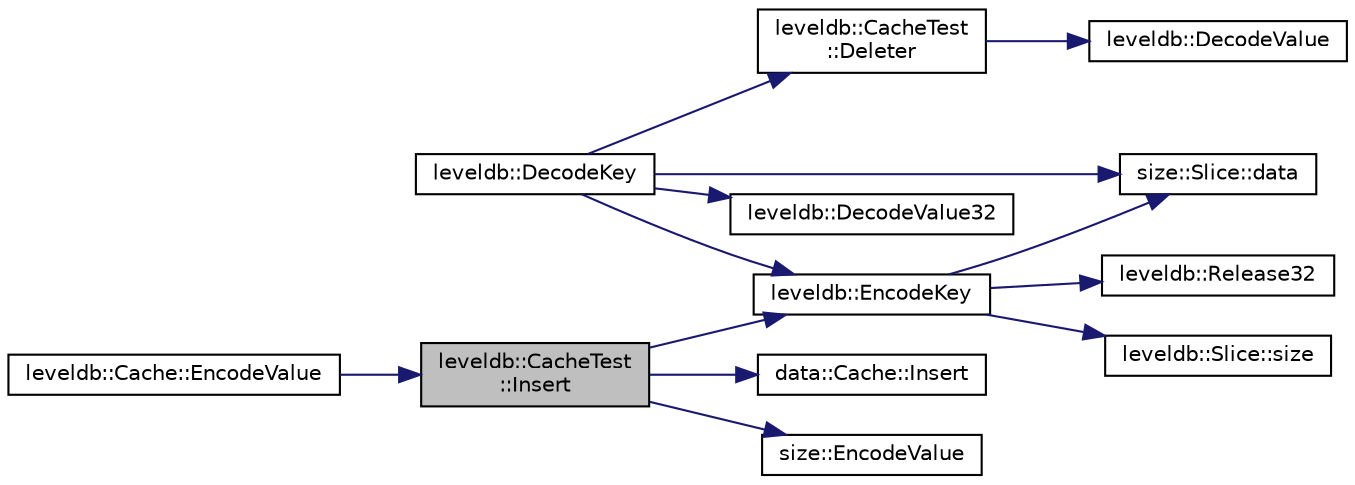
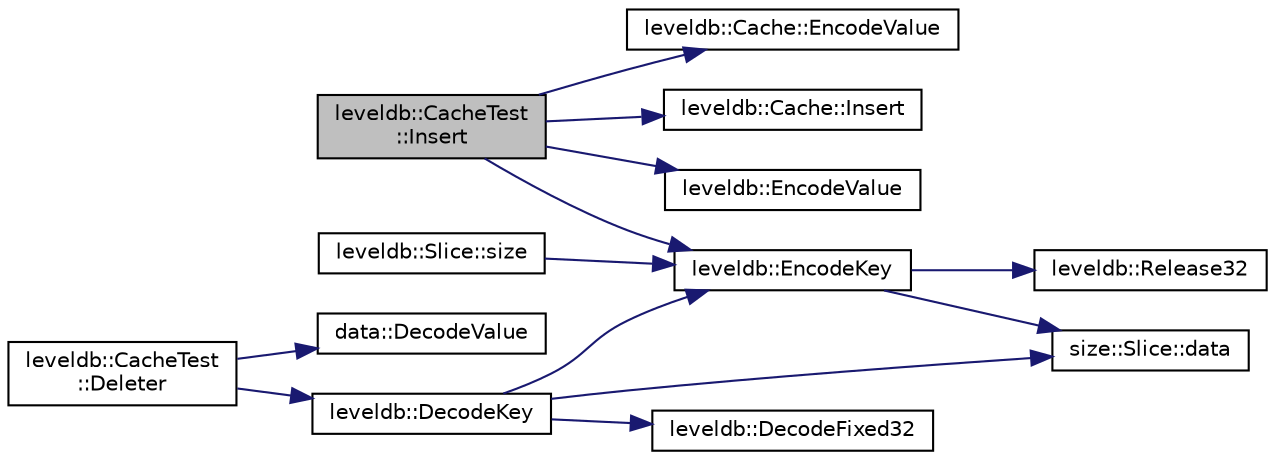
node "leveldb::DecodeValue": label "leveldb::DecodeValue" -> "data::DecodeValue"
edge "leveldb::DecodeKey" -> "leveldb::CacheTest ::Deleter": reversed
node "leveldb::DecodeValue32": label "leveldb::DecodeValue32" -> "leveldb::DecodeFixed32"
edge "leveldb::EncodeKey" -> "leveldb::Slice::size": reversed
edge "leveldb::Cache::EncodeValue" -> "leveldb::CacheTest ::Insert": reversed
node "data::Cache::Insert": label "data::Cache::Insert" -> "leveldb::Cache::Insert"
node "size::EncodeValue": label "size::EncodeValue" -> "leveldb::EncodeValue"
